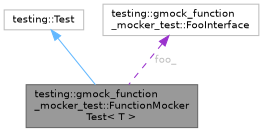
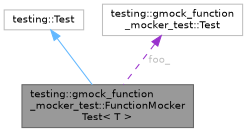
node "testing::gmock_function _mocker_test::FooInterface": label "testing::gmock_function _mocker_test::FooInterface" -> "testing::gmock_function _mocker_test::Test"
